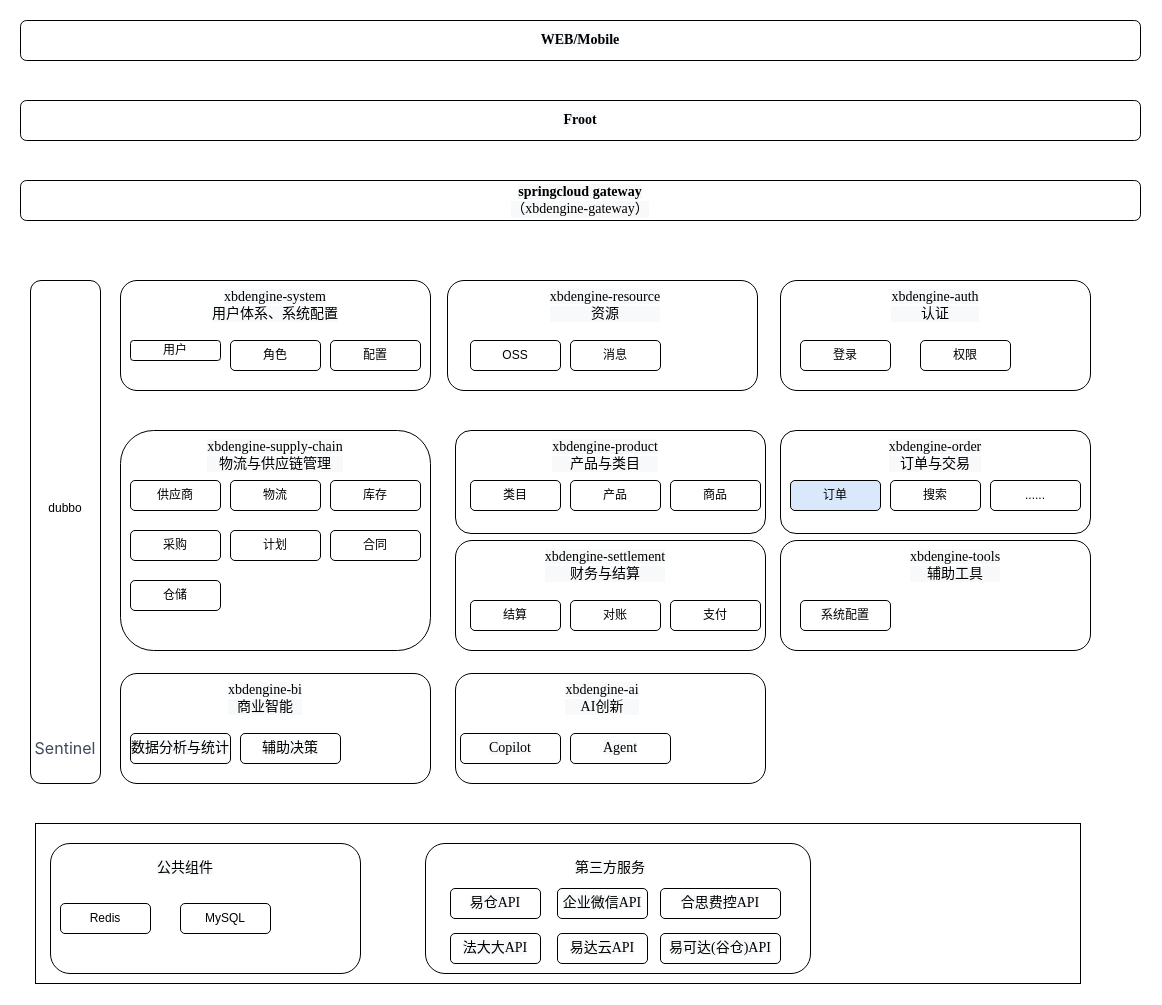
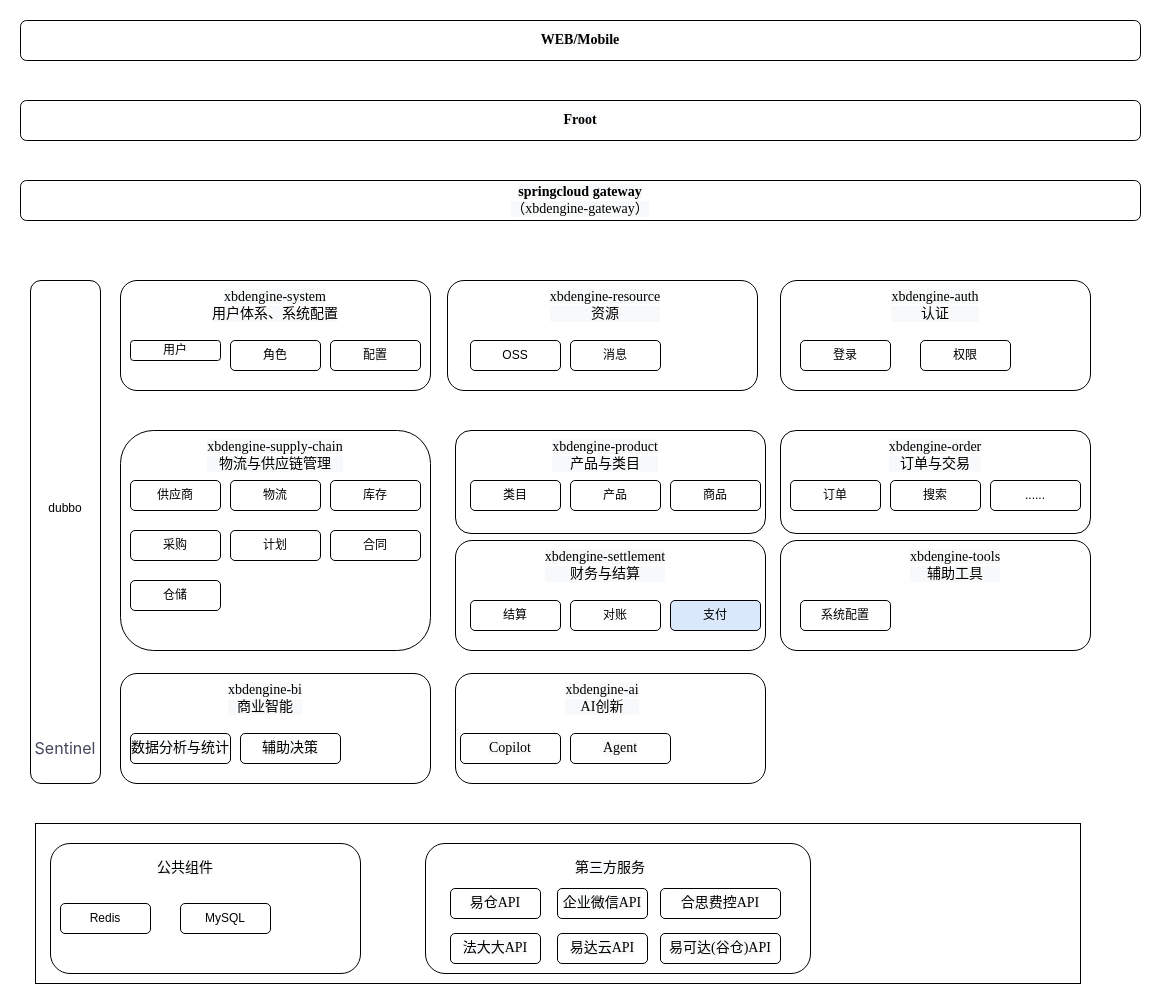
node "订单": fillcolor #dae8fc -> #ffffff
node "支付": fillcolor #ffffff -> #dae8fc
